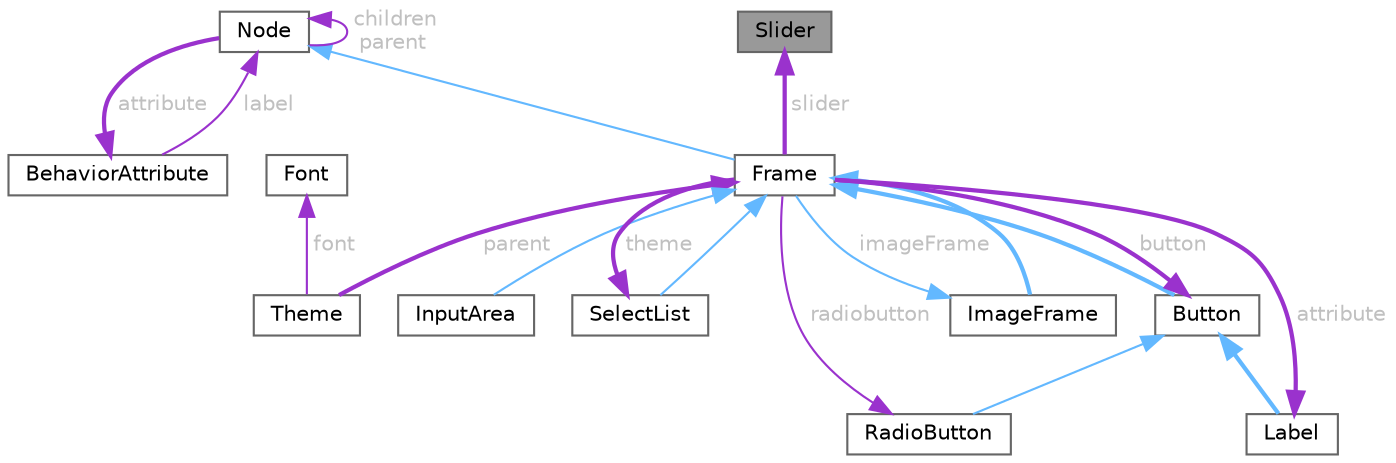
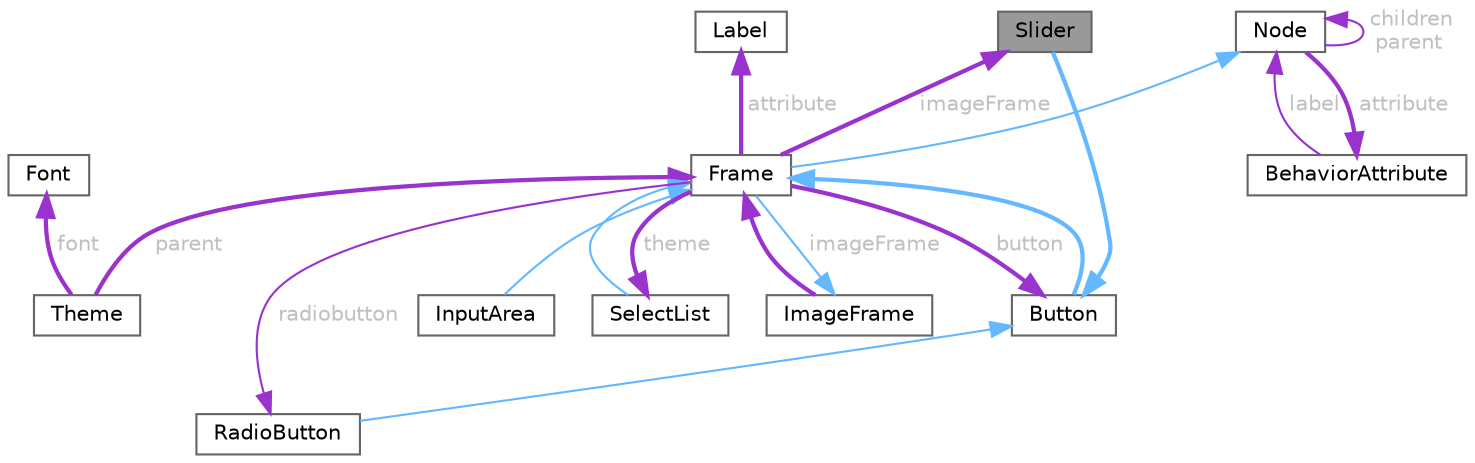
edge "Frame" -> "Slider": label " slider" -> " imageFrame"
edge "ImageFrame" -> "Frame": color steelblue1 -> darkorchid3
edge "Theme" -> "Font": style solid -> bold
edge "Label" -> "Button": now "Slider" -> "Button"
